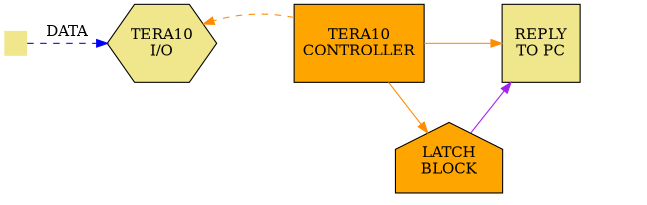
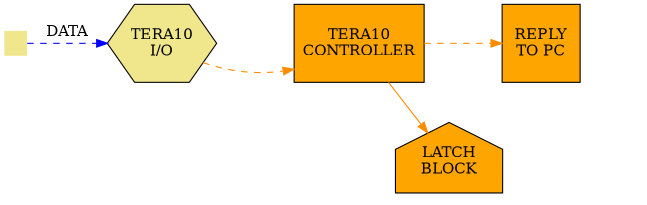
edge "TERA10 CONTROLLER" -> "TERA10 I/O": reversed
edge "TERA10 CONTROLLER" -> "REPLY TO PC": style solid -> dashed
node "REPLY TO PC": fillcolor khaki -> orange
edge "LATCH BLOCK" -> "REPLY TO PC": removed
